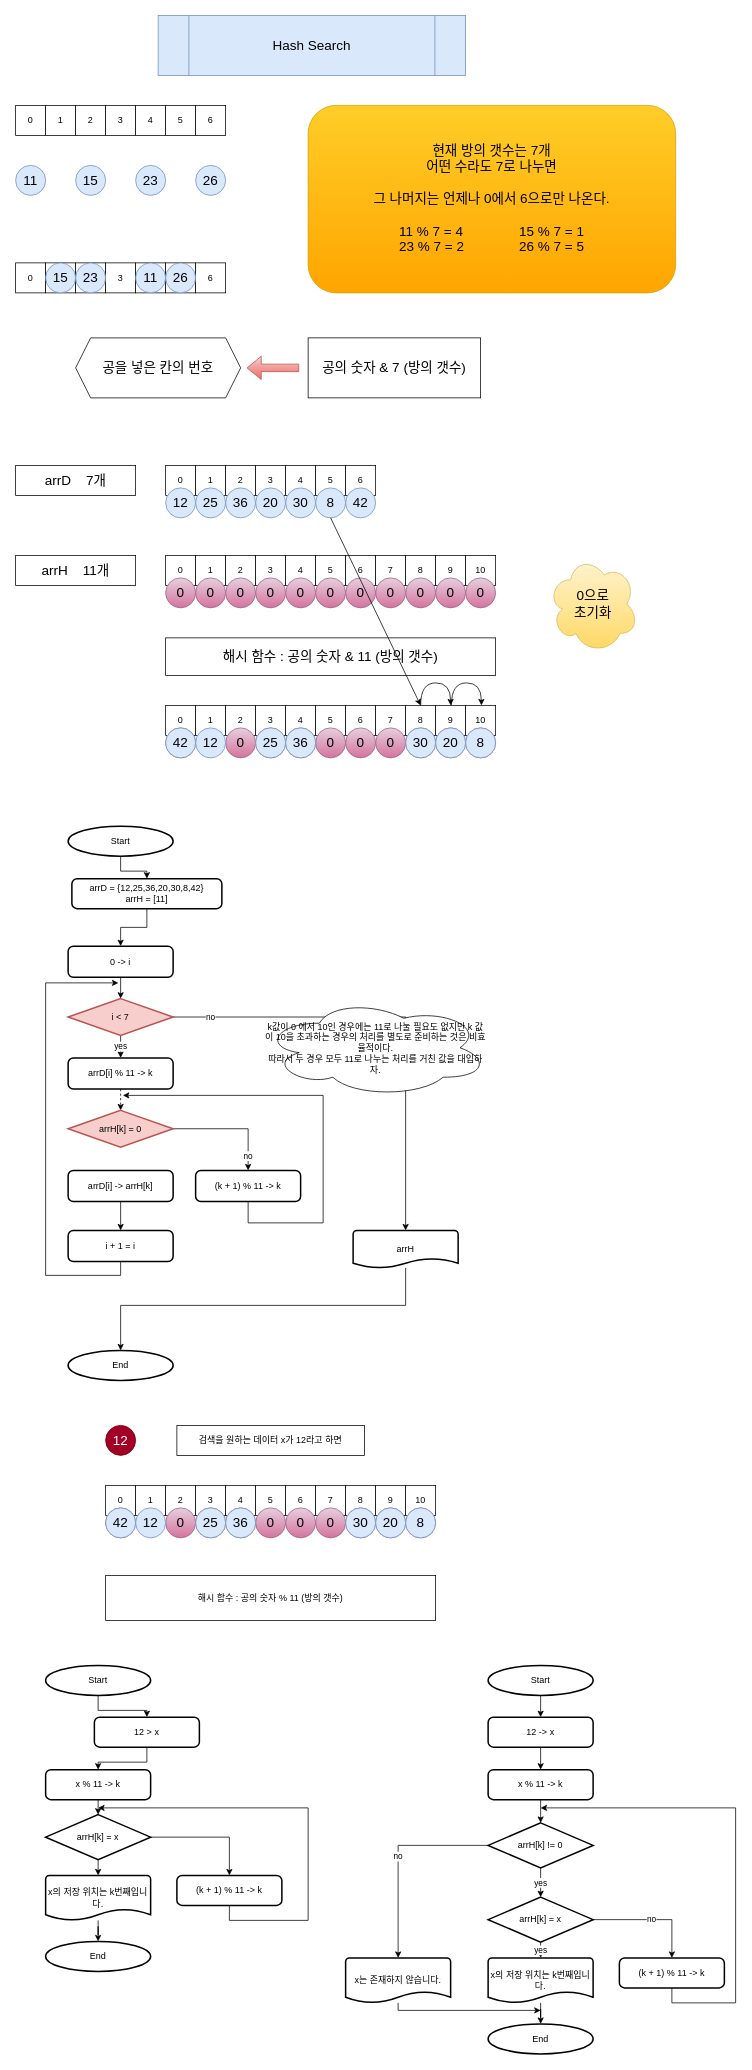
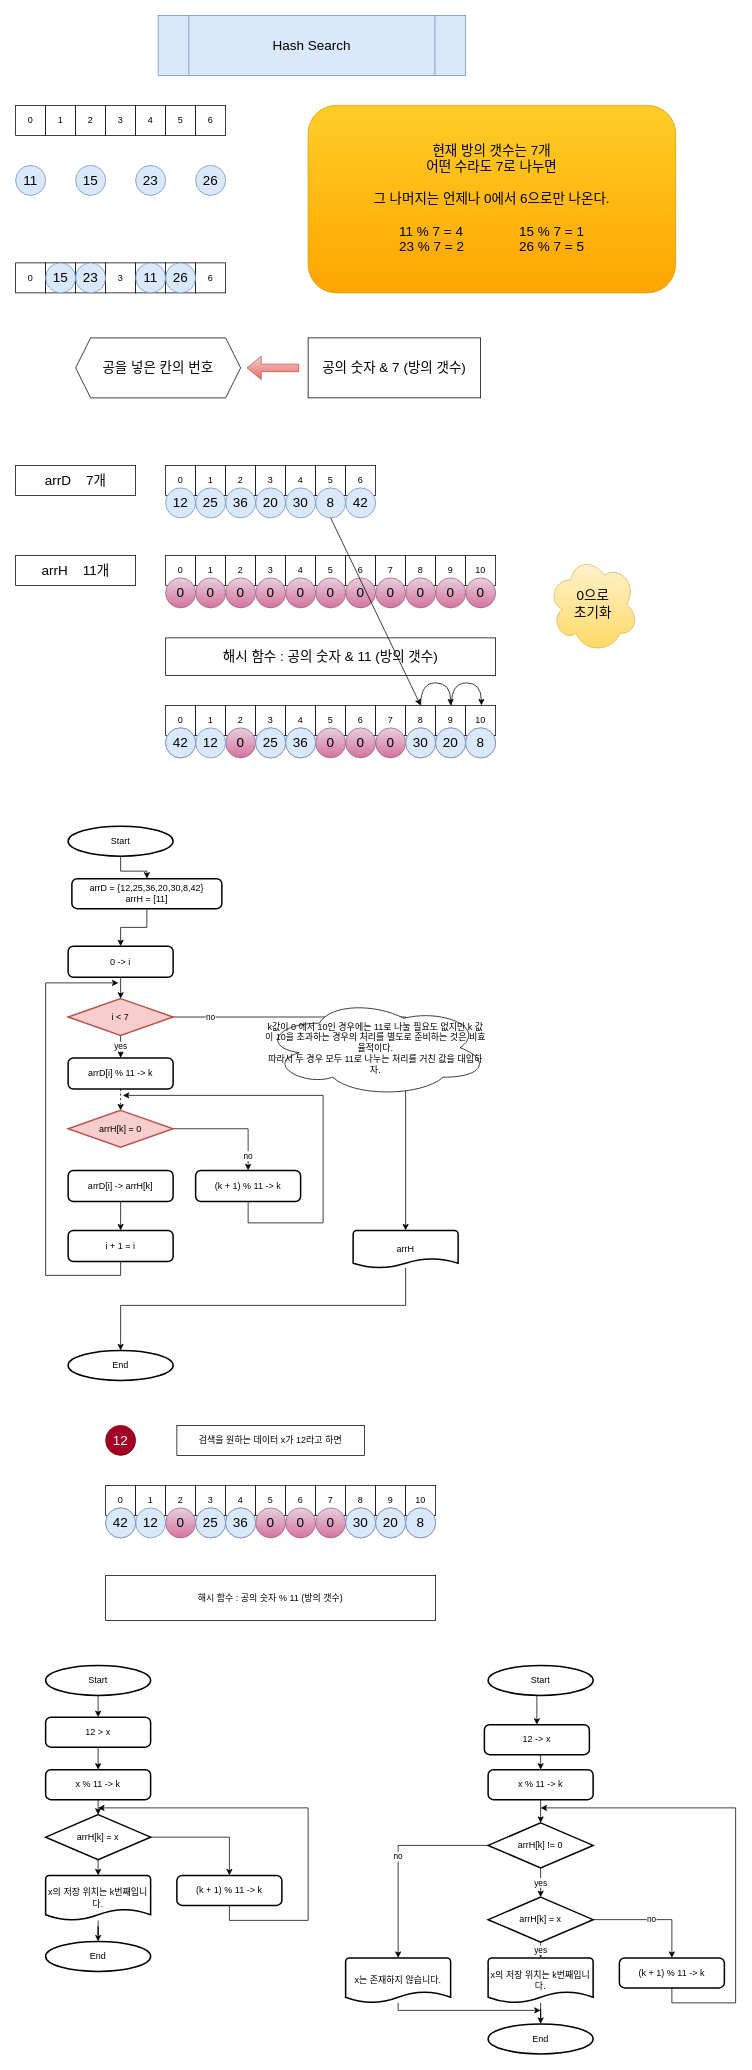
node "12 > x": moved (147, 1732) -> (98, 1732)
node "12 -> x": moved (540, 1732) -> (537, 1740)
